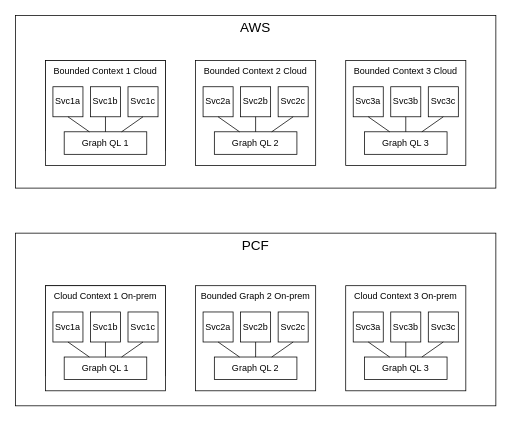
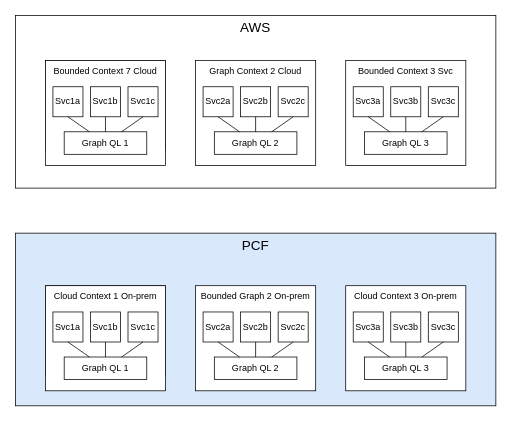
node "Bounded Context 1 Cloud": label "Bounded Context 1 Cloud" -> "Bounded Context 7 Cloud"
node "Bounded Context 2 Cloud": label "Bounded Context 2 Cloud" -> "Graph Context 2 Cloud"
node "Bounded Context 3 Cloud": label "Bounded Context 3 Cloud" -> "Bounded Context 3 Svc"
node "PCF": fillcolor #ffffff -> #dae8fc
